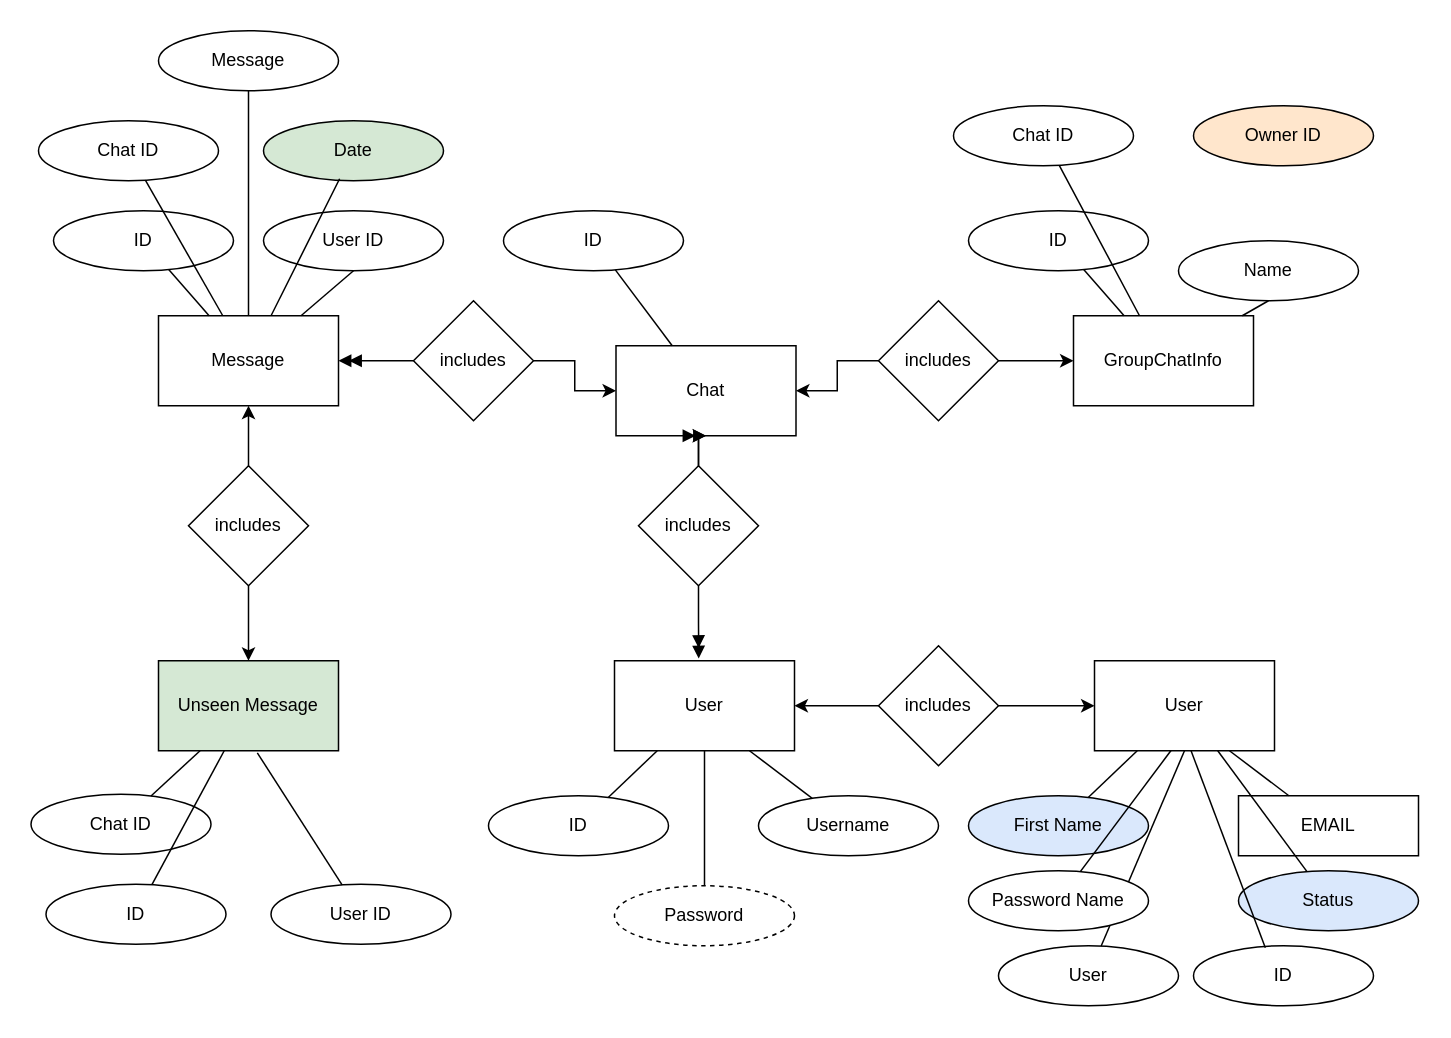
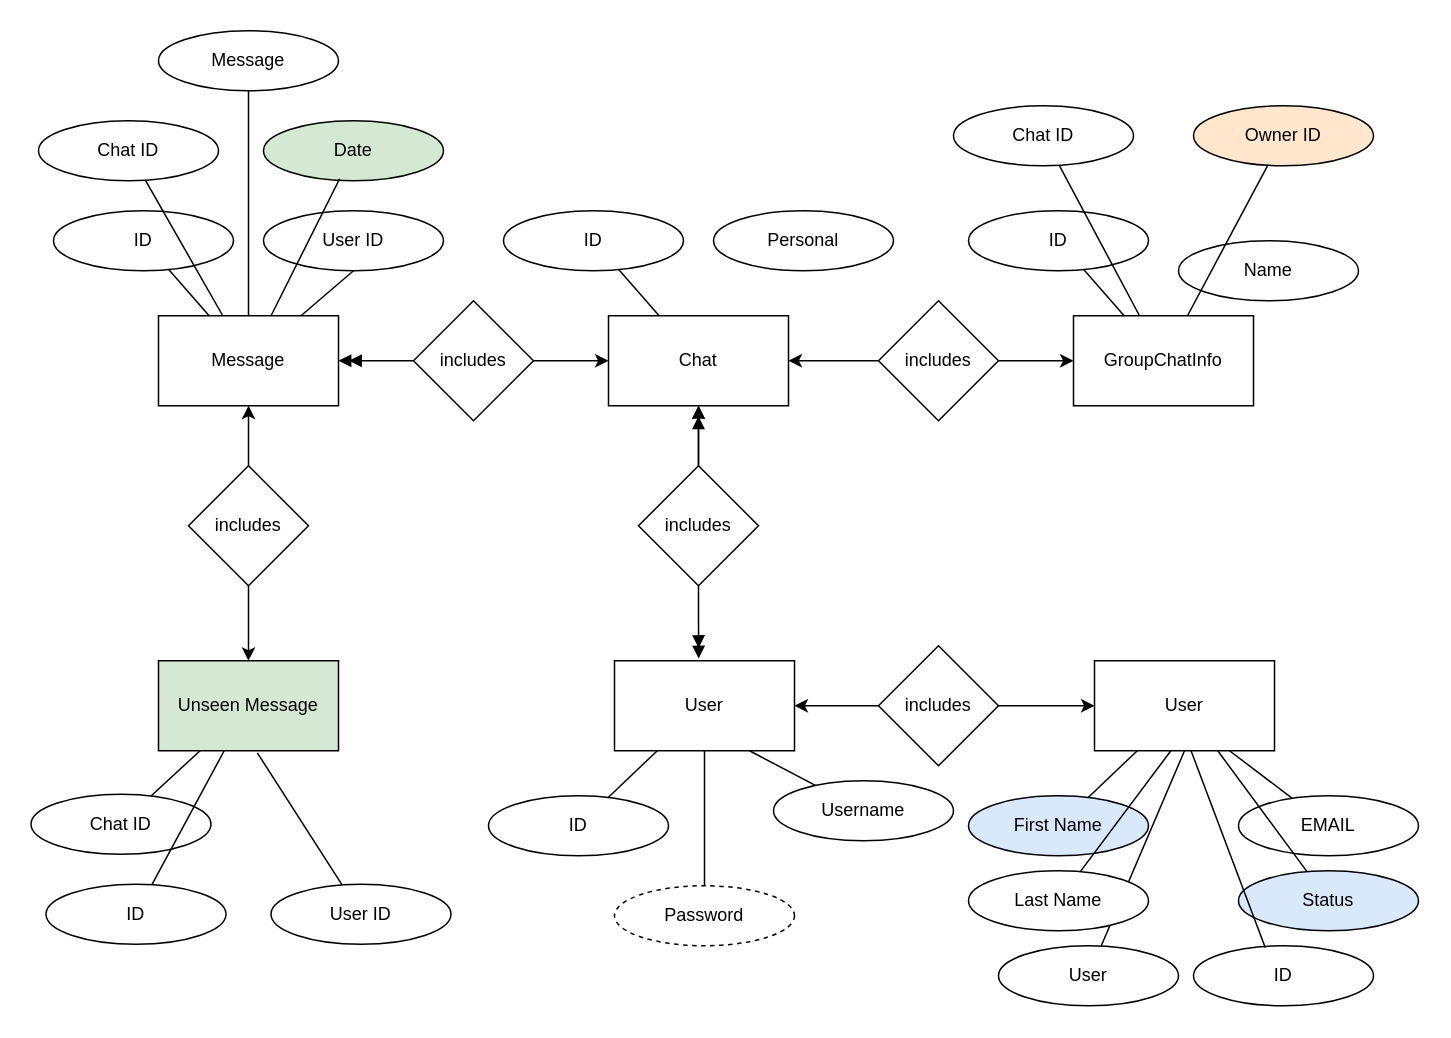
node "Personal": added
edge "Owner ID" -- "GroupChatInfo": added
edge "Name" -- "GroupChatInfo": removed
node "Chat": moved (706, 391) -> (698, 361)
node "Username": moved (848, 826) -> (863, 811)
node "EMAIL": shape rectangle -> ellipse
node "Password Name": label "Password Name" -> "Last Name"
